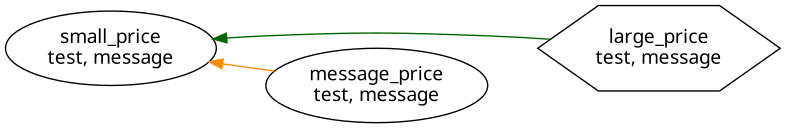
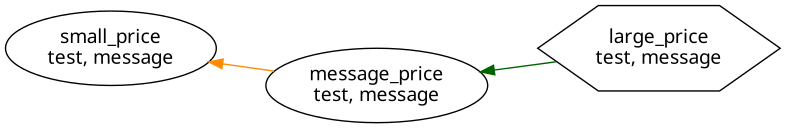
edge "large_price test, message" -> "small_price test, message": now "large_price test, message" -> "message_price test, message"
